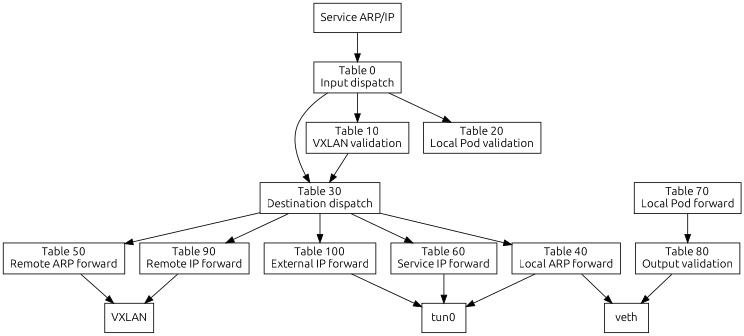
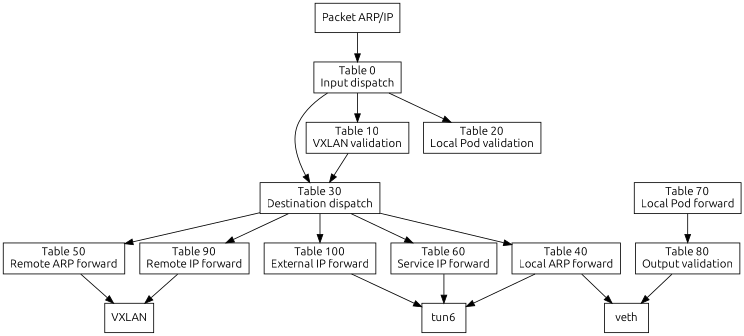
node "Service ARP/IP": label "Service ARP/IP" -> "Packet ARP/IP"
node "tun0": label "tun0" -> "tun6"
